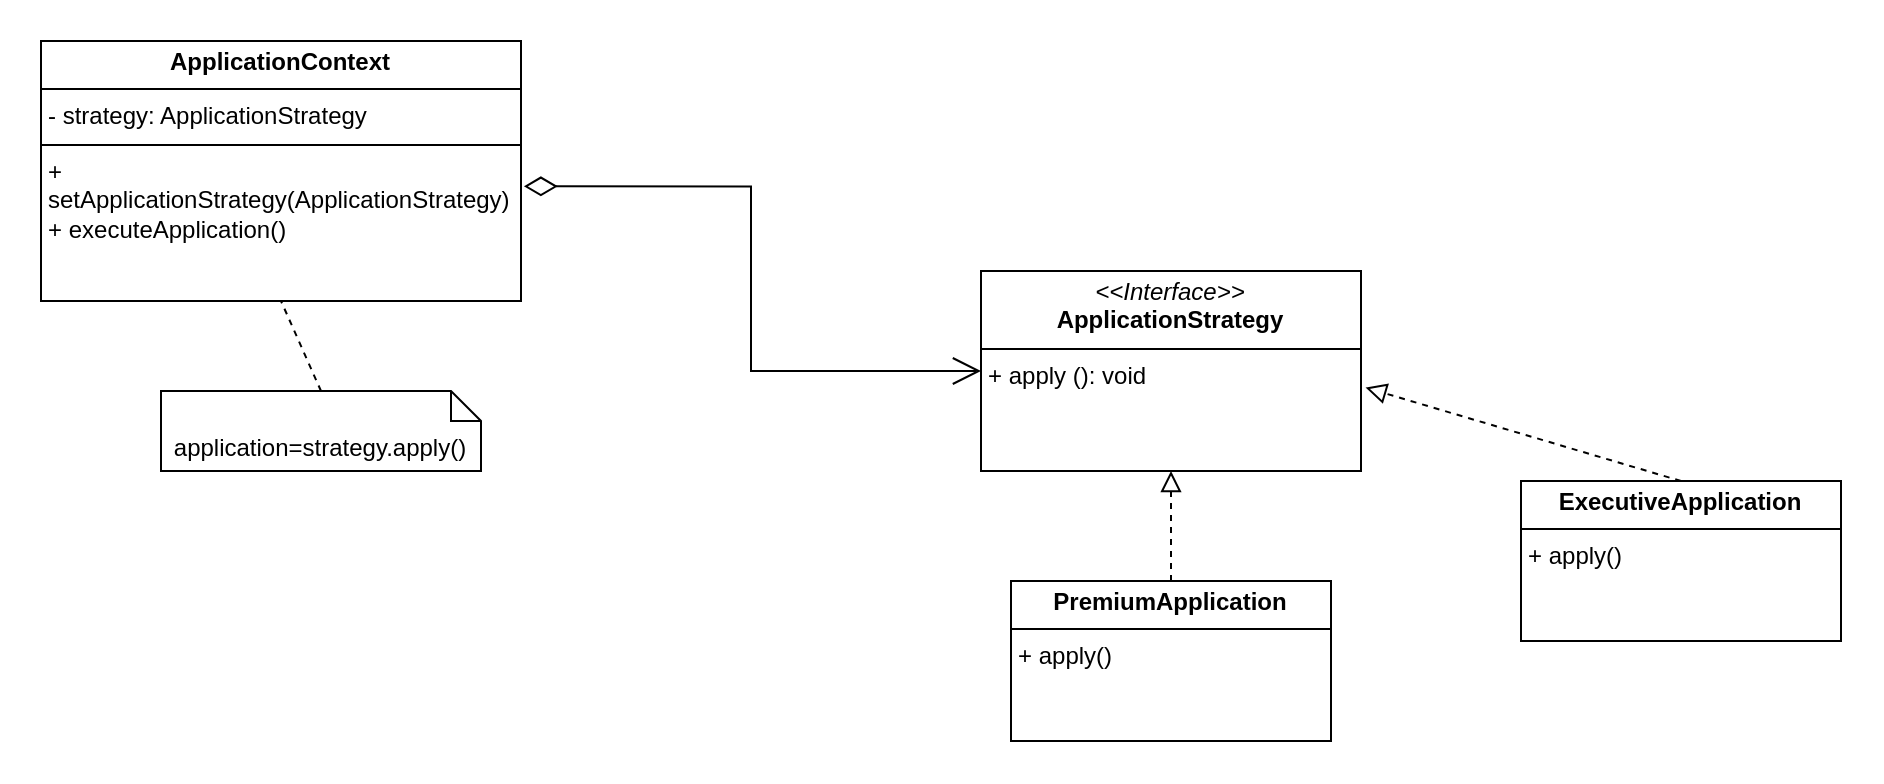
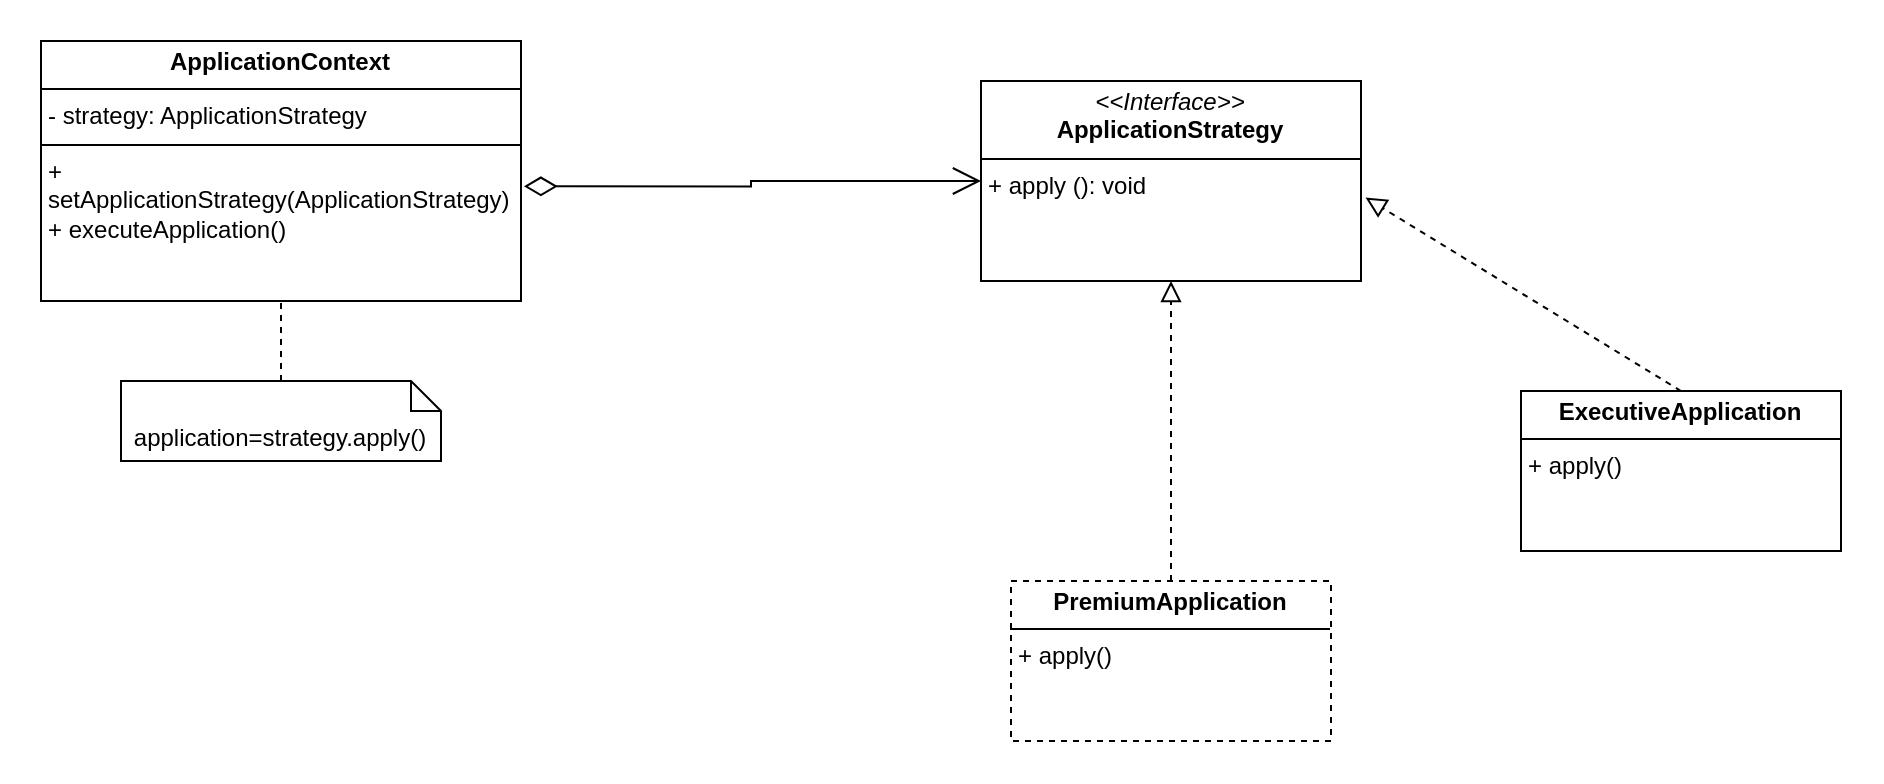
node "<<Interface>> ApplicationStrategy + apply (): void": moved (1171, 371) -> (1171, 181)
node "application=strategy.apply()": moved (321, 431) -> (281, 421)
node "ExecutiveApplication + apply()": moved (1681, 561) -> (1681, 471)
node "PremiumApplication + apply()": style solid -> dashed
